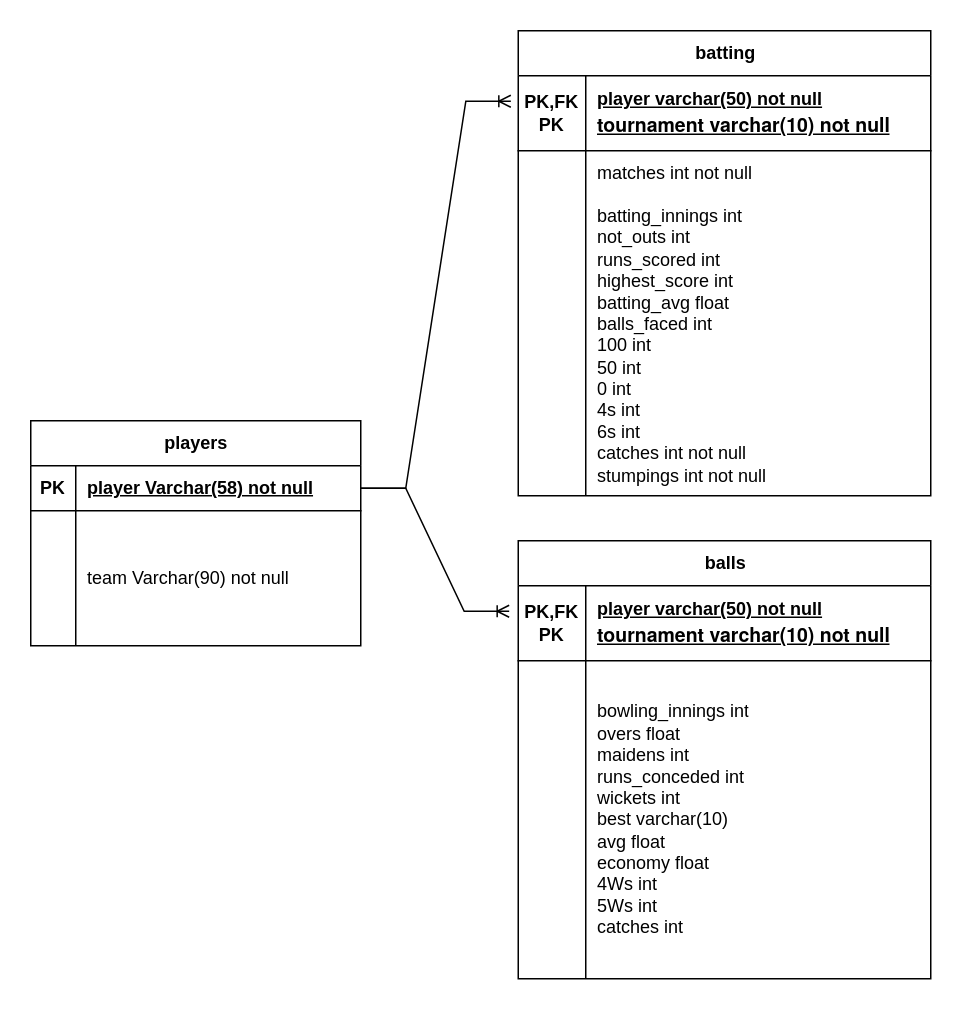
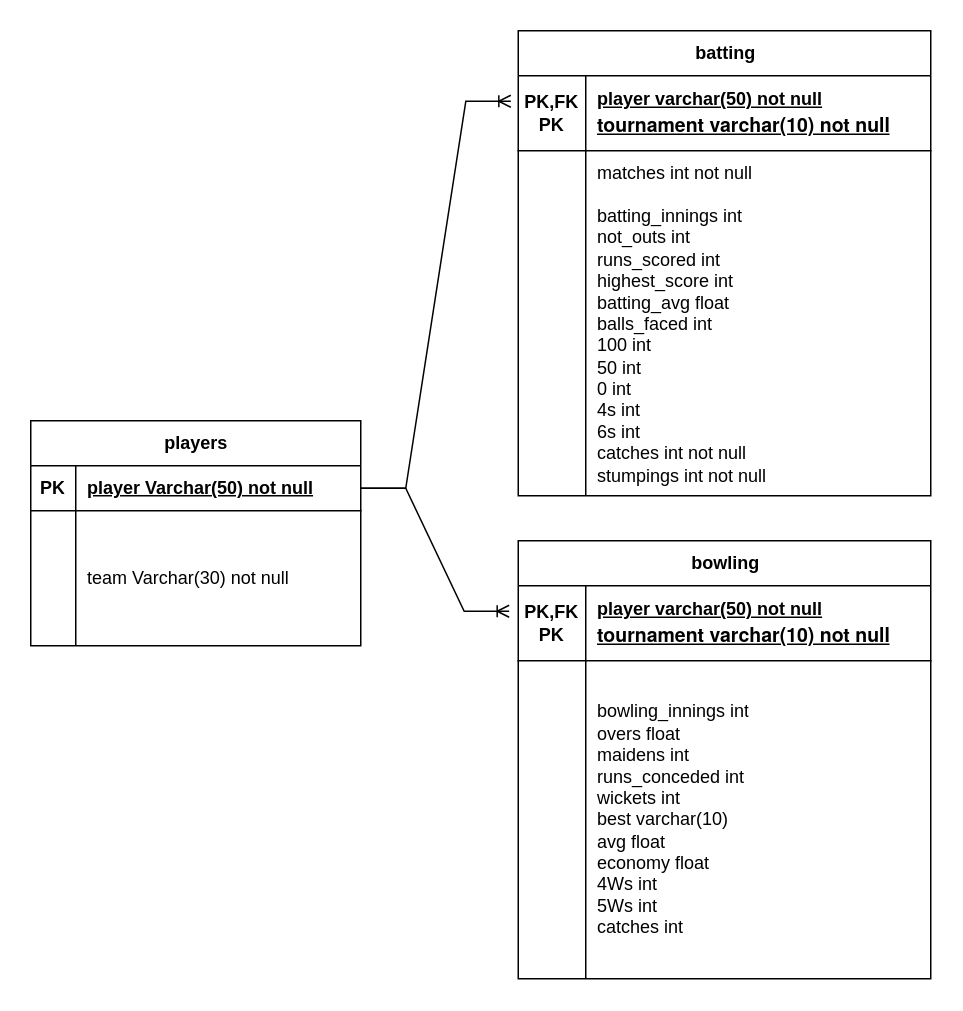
node "player Varchar(58) not null": label "player Varchar(58) not null" -> "player Varchar(50) not null"
node "balls": label "balls" -> "bowling"
node "team Varchar(90) not null": label "team Varchar(90) not null" -> "team Varchar(30) not null"
